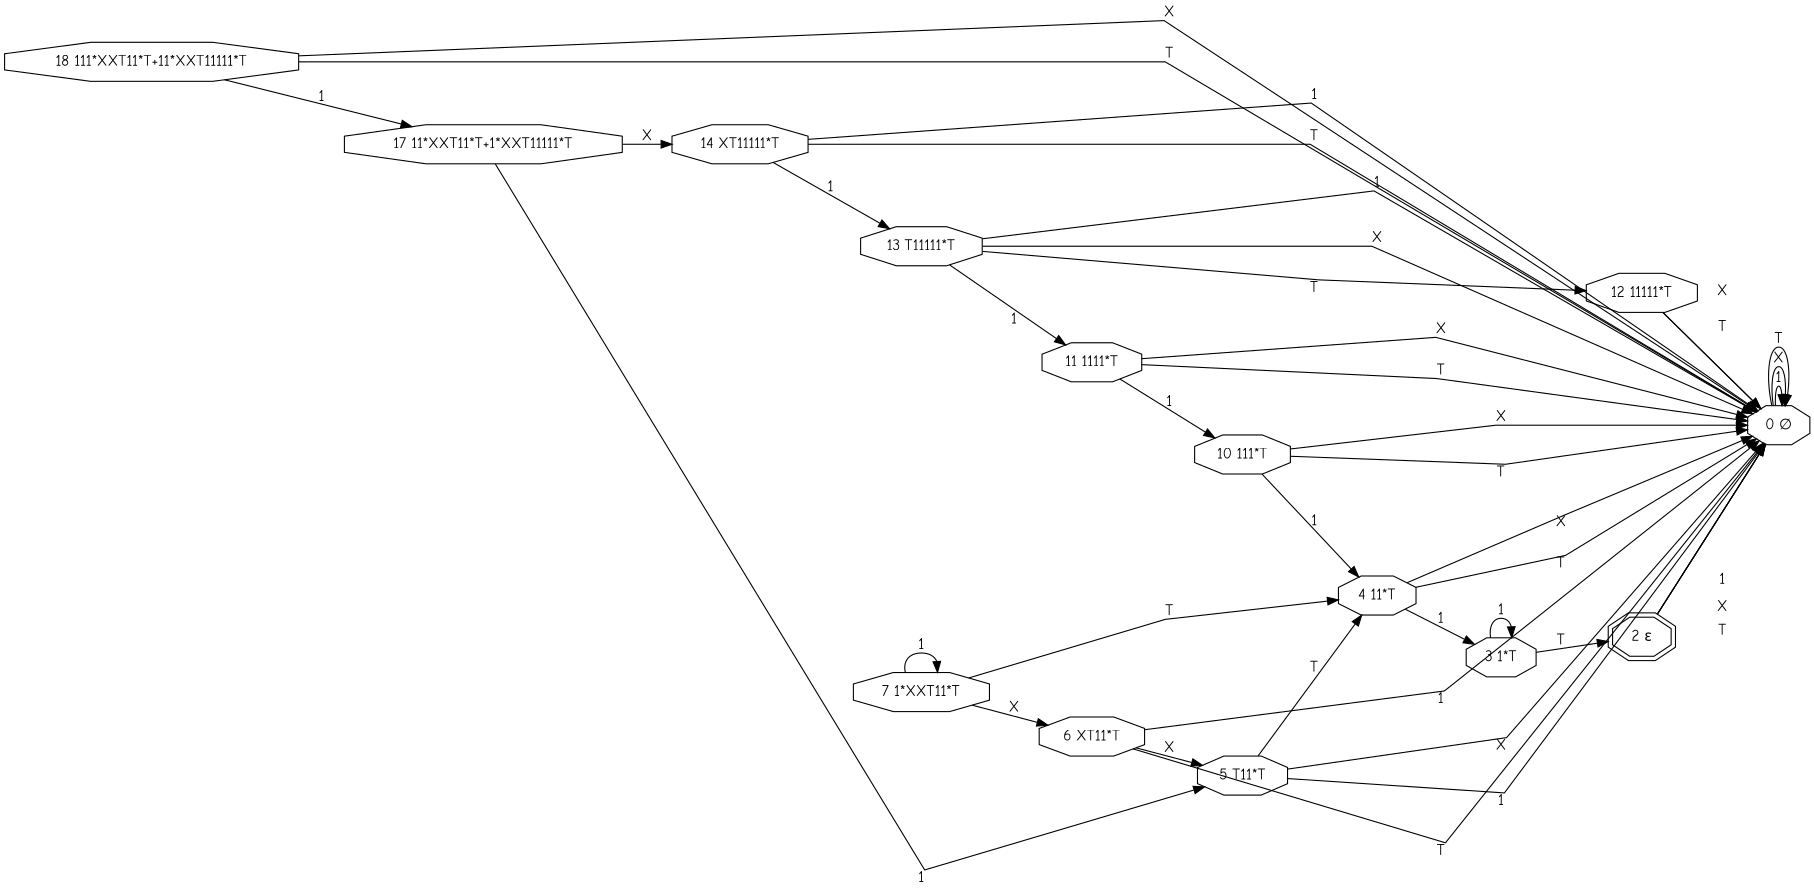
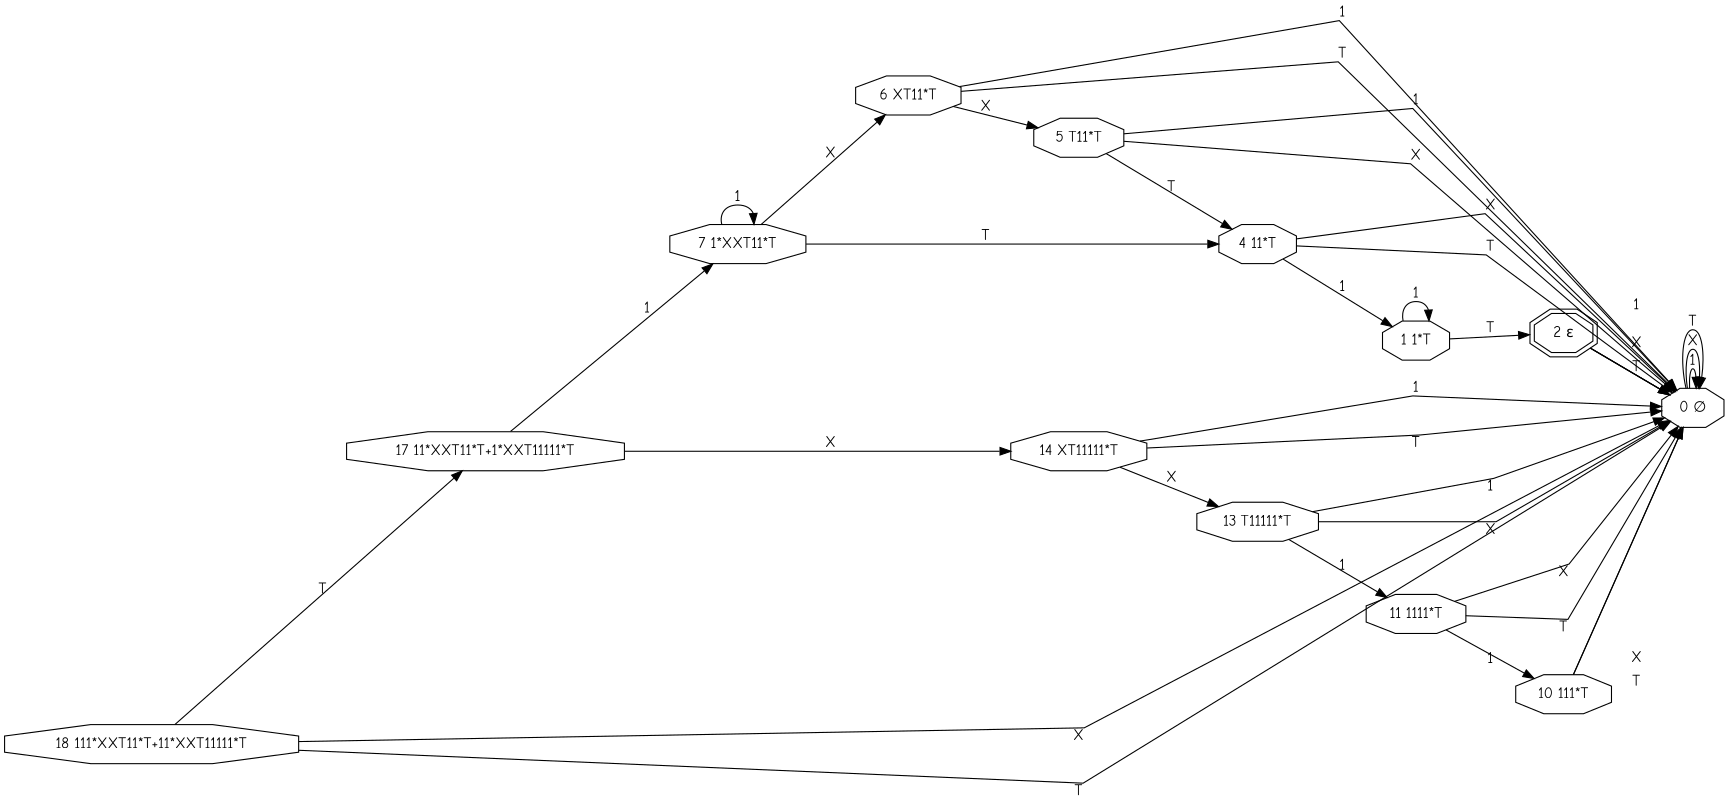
edge "18 111*XXT11*T+11*XXT11111*T" -> "17 11*XXT11*T+1*XXT11111*T": label "1" -> "T"
edge "14 XT11111*T" -> "13 T11111*T": label "1" -> "X"
node "12 11111*T": removed
edge "10 111*T" -> "4 11*T": removed, label "1"
edge "17 11*XXT11*T+1*XXT11111*T" -> "5 T11*T": now "17 11*XXT11*T+1*XXT11111*T" -> "7 1*XXT11*T"
node "3 1*T": label "3 1*T" -> "1 1*T"
